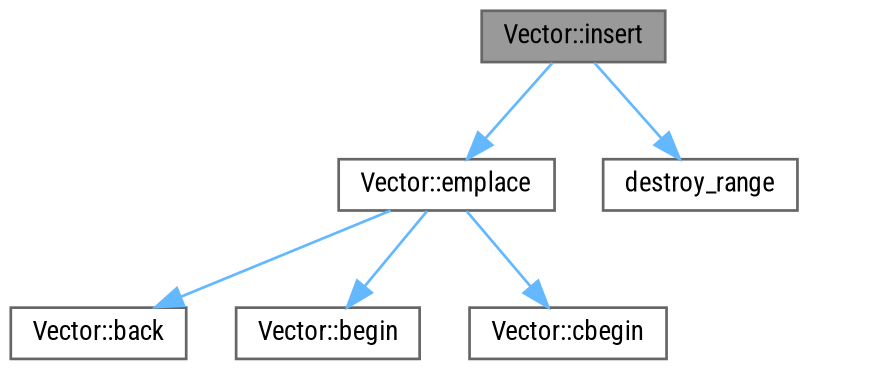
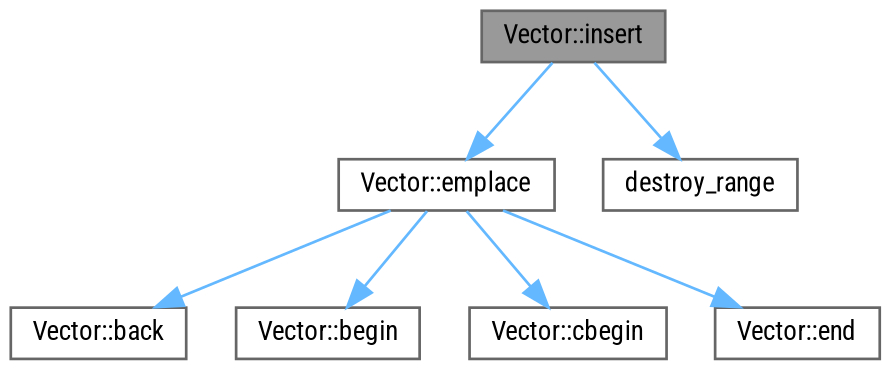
node "Vector::end": added
